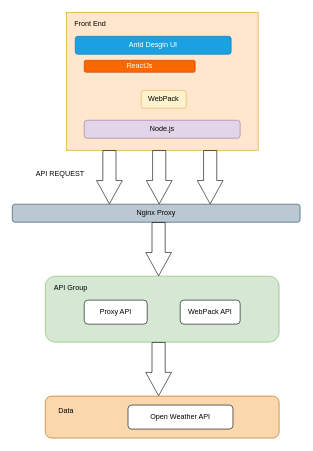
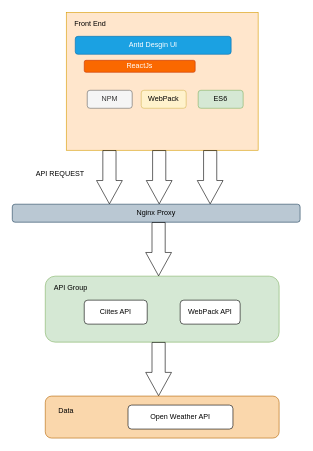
node "NPM": added
node "ES6": added
node "Node.js": removed
node "Proxy API": label "Proxy API" -> "Ciites API"
